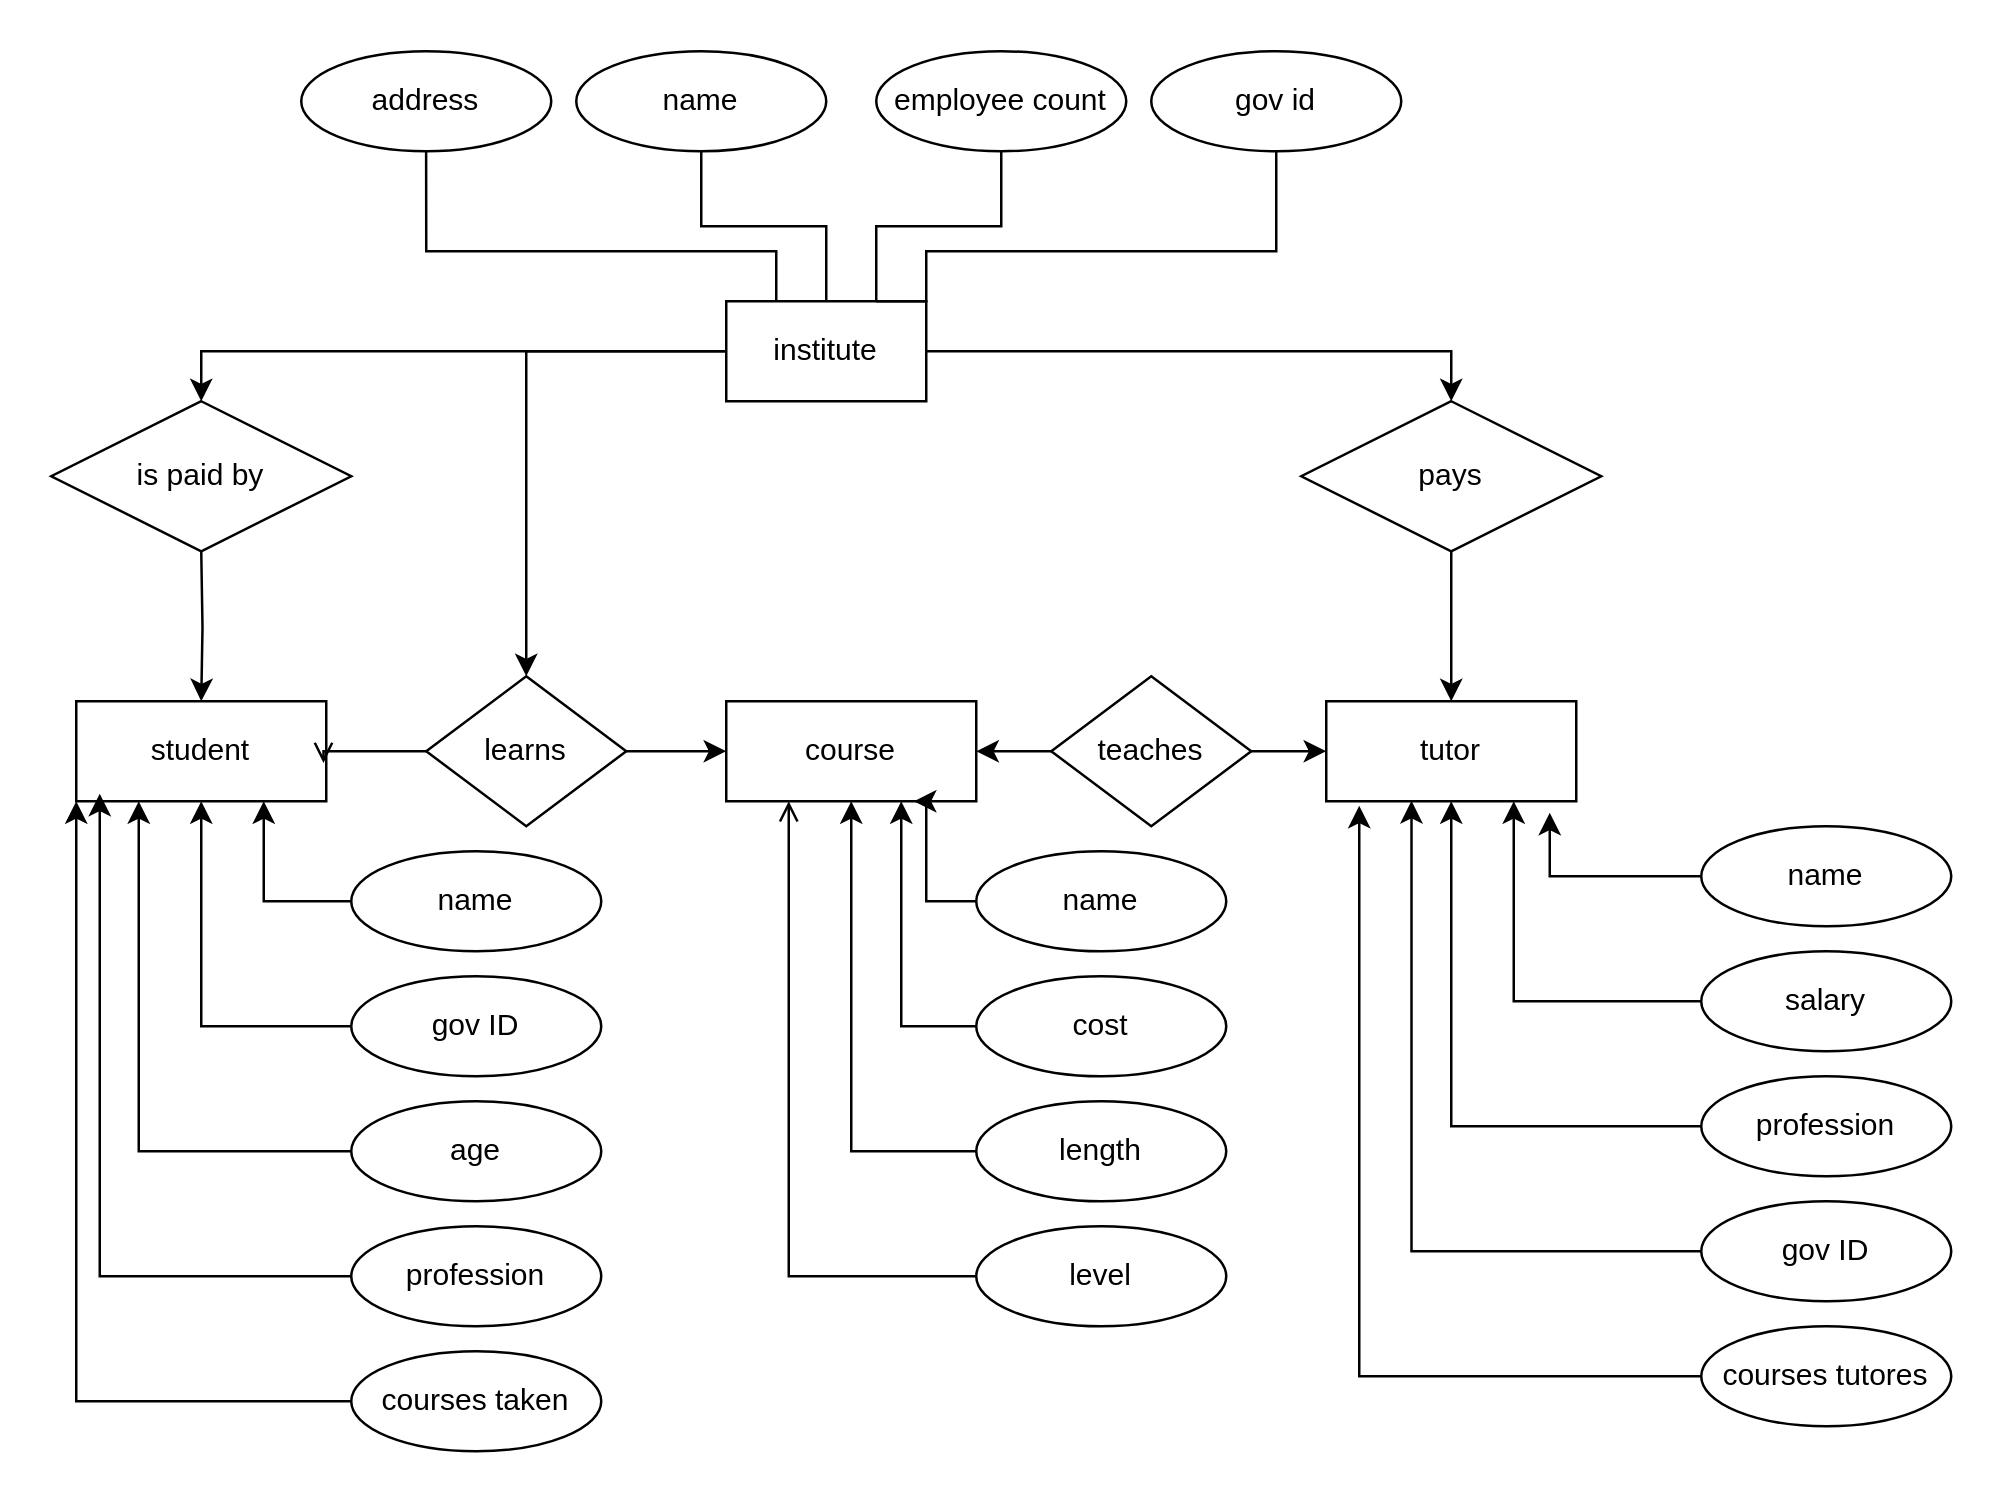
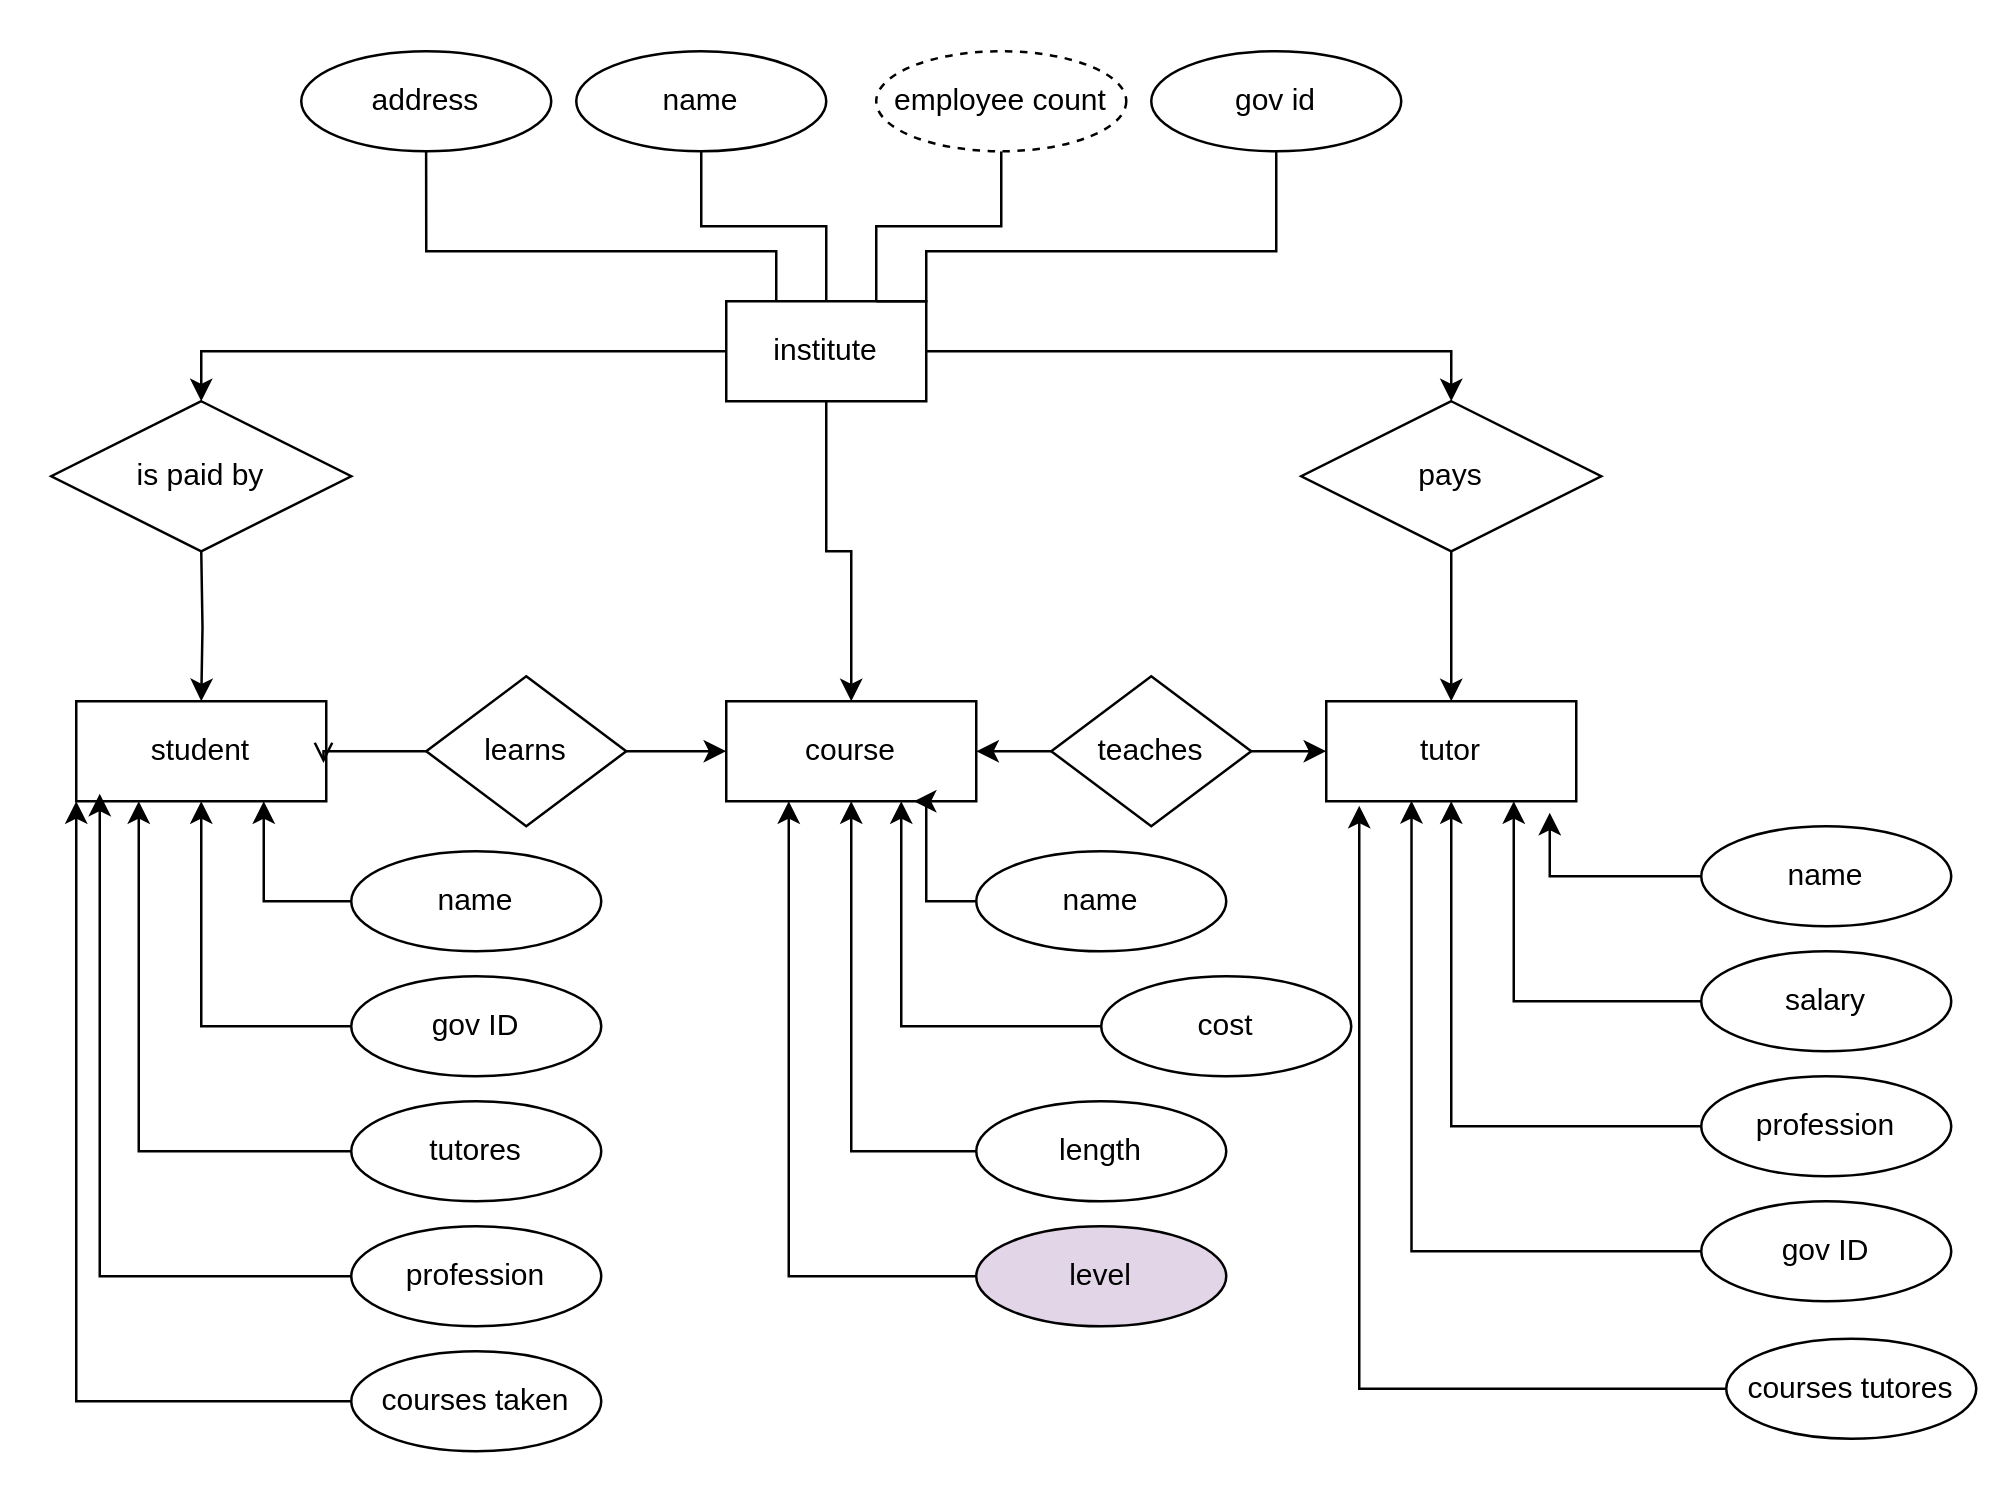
node "employee count": style solid -> dashed
edge "institute" -> "learns": now "institute" -> "course"
edge "level" -> "course": arrowhead open -> classic
node "cost": moved (1101, 1026) -> (1226, 1026)
node "age": label "age" -> "tutores"
node "level": fillcolor #ffffff -> #e1d5e7
node "courses tutores": moved (1826, 1376) -> (1851, 1389)
